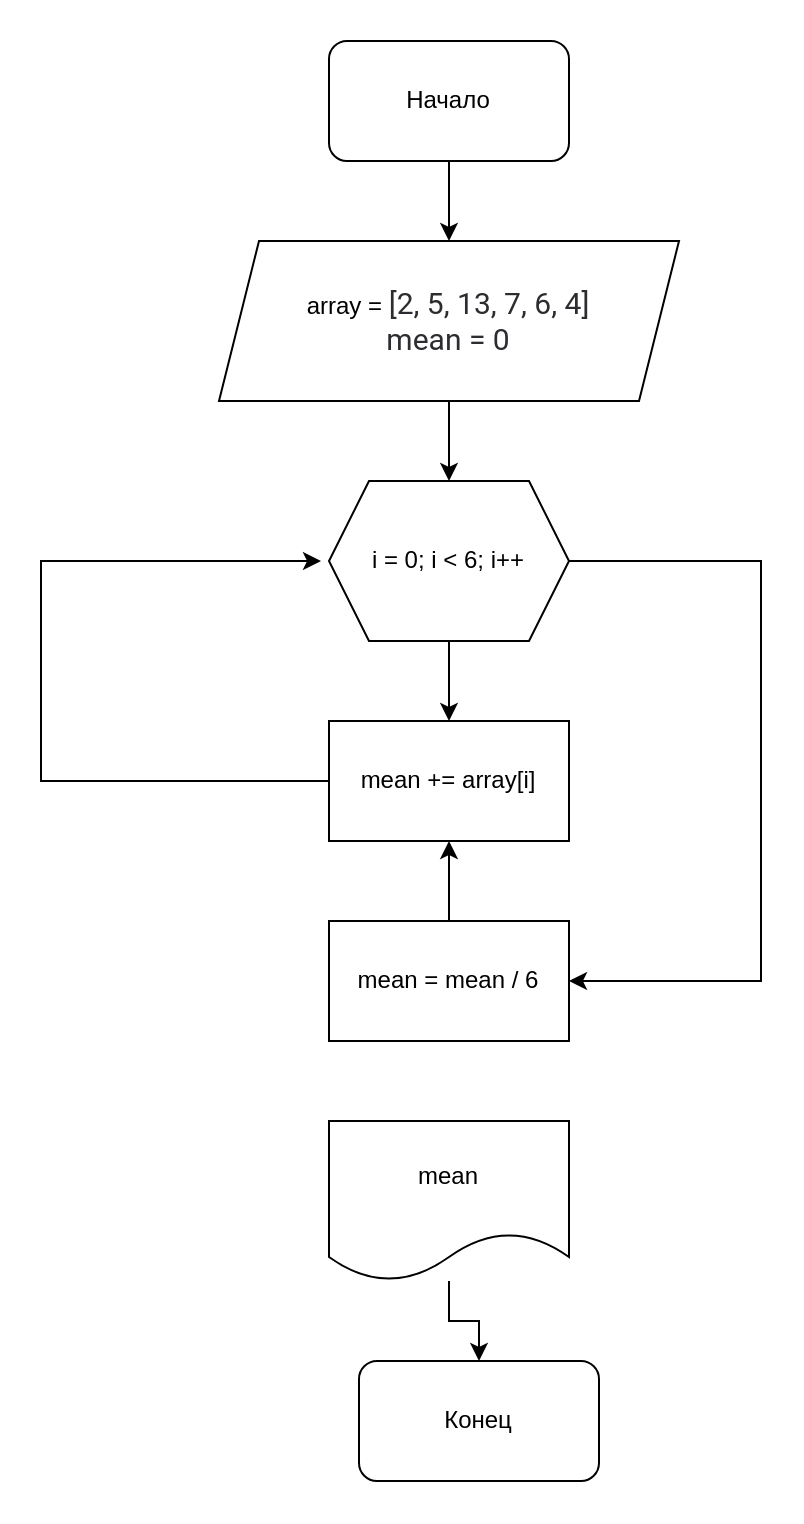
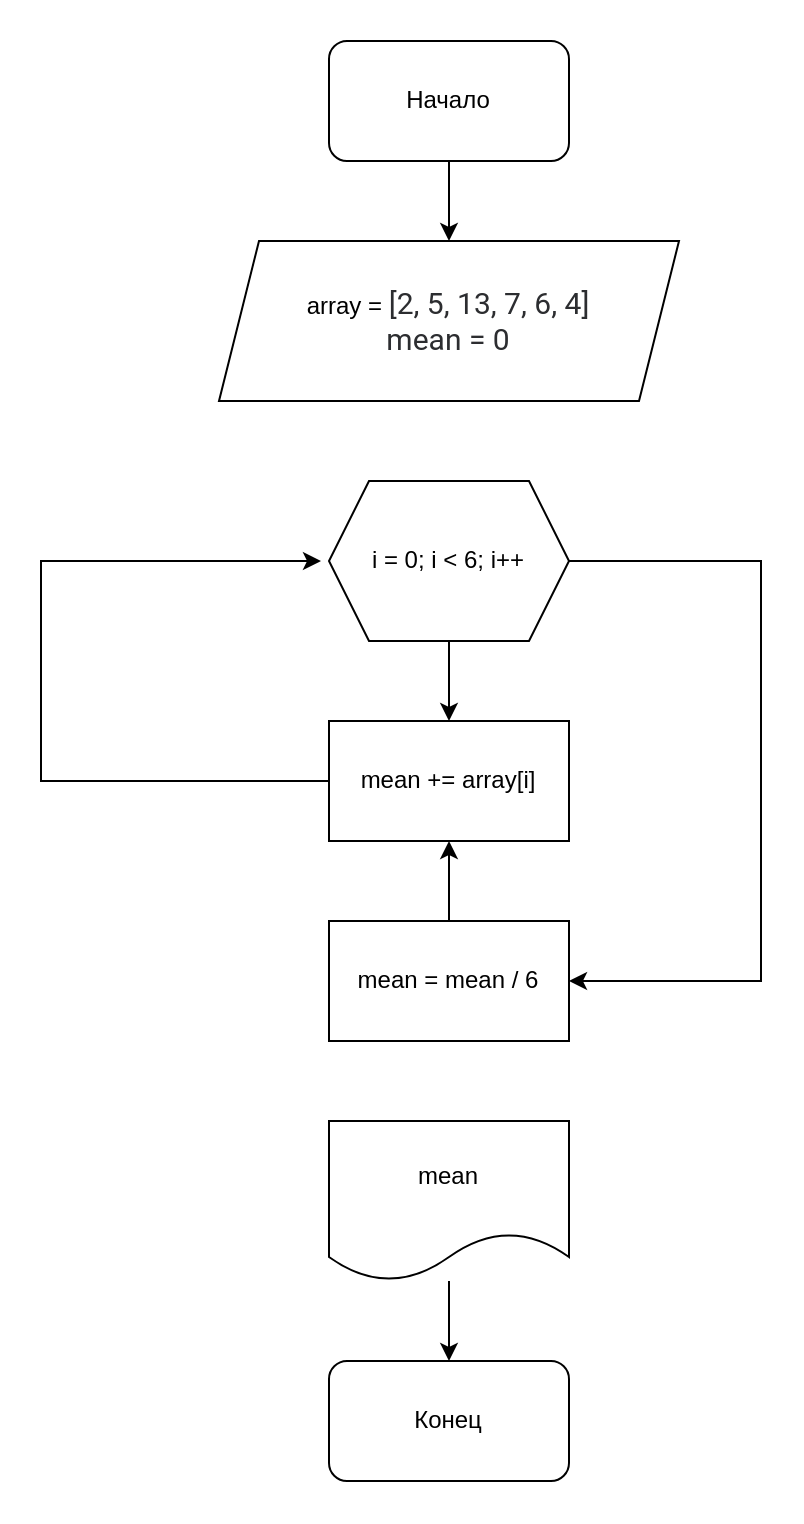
edge "array = [2, 5, 13, 7, 6, 4] mean = 0" -> "i = 0; i < 6; i++": removed
node "Конец": moved (479, 1421) -> (449, 1421)
